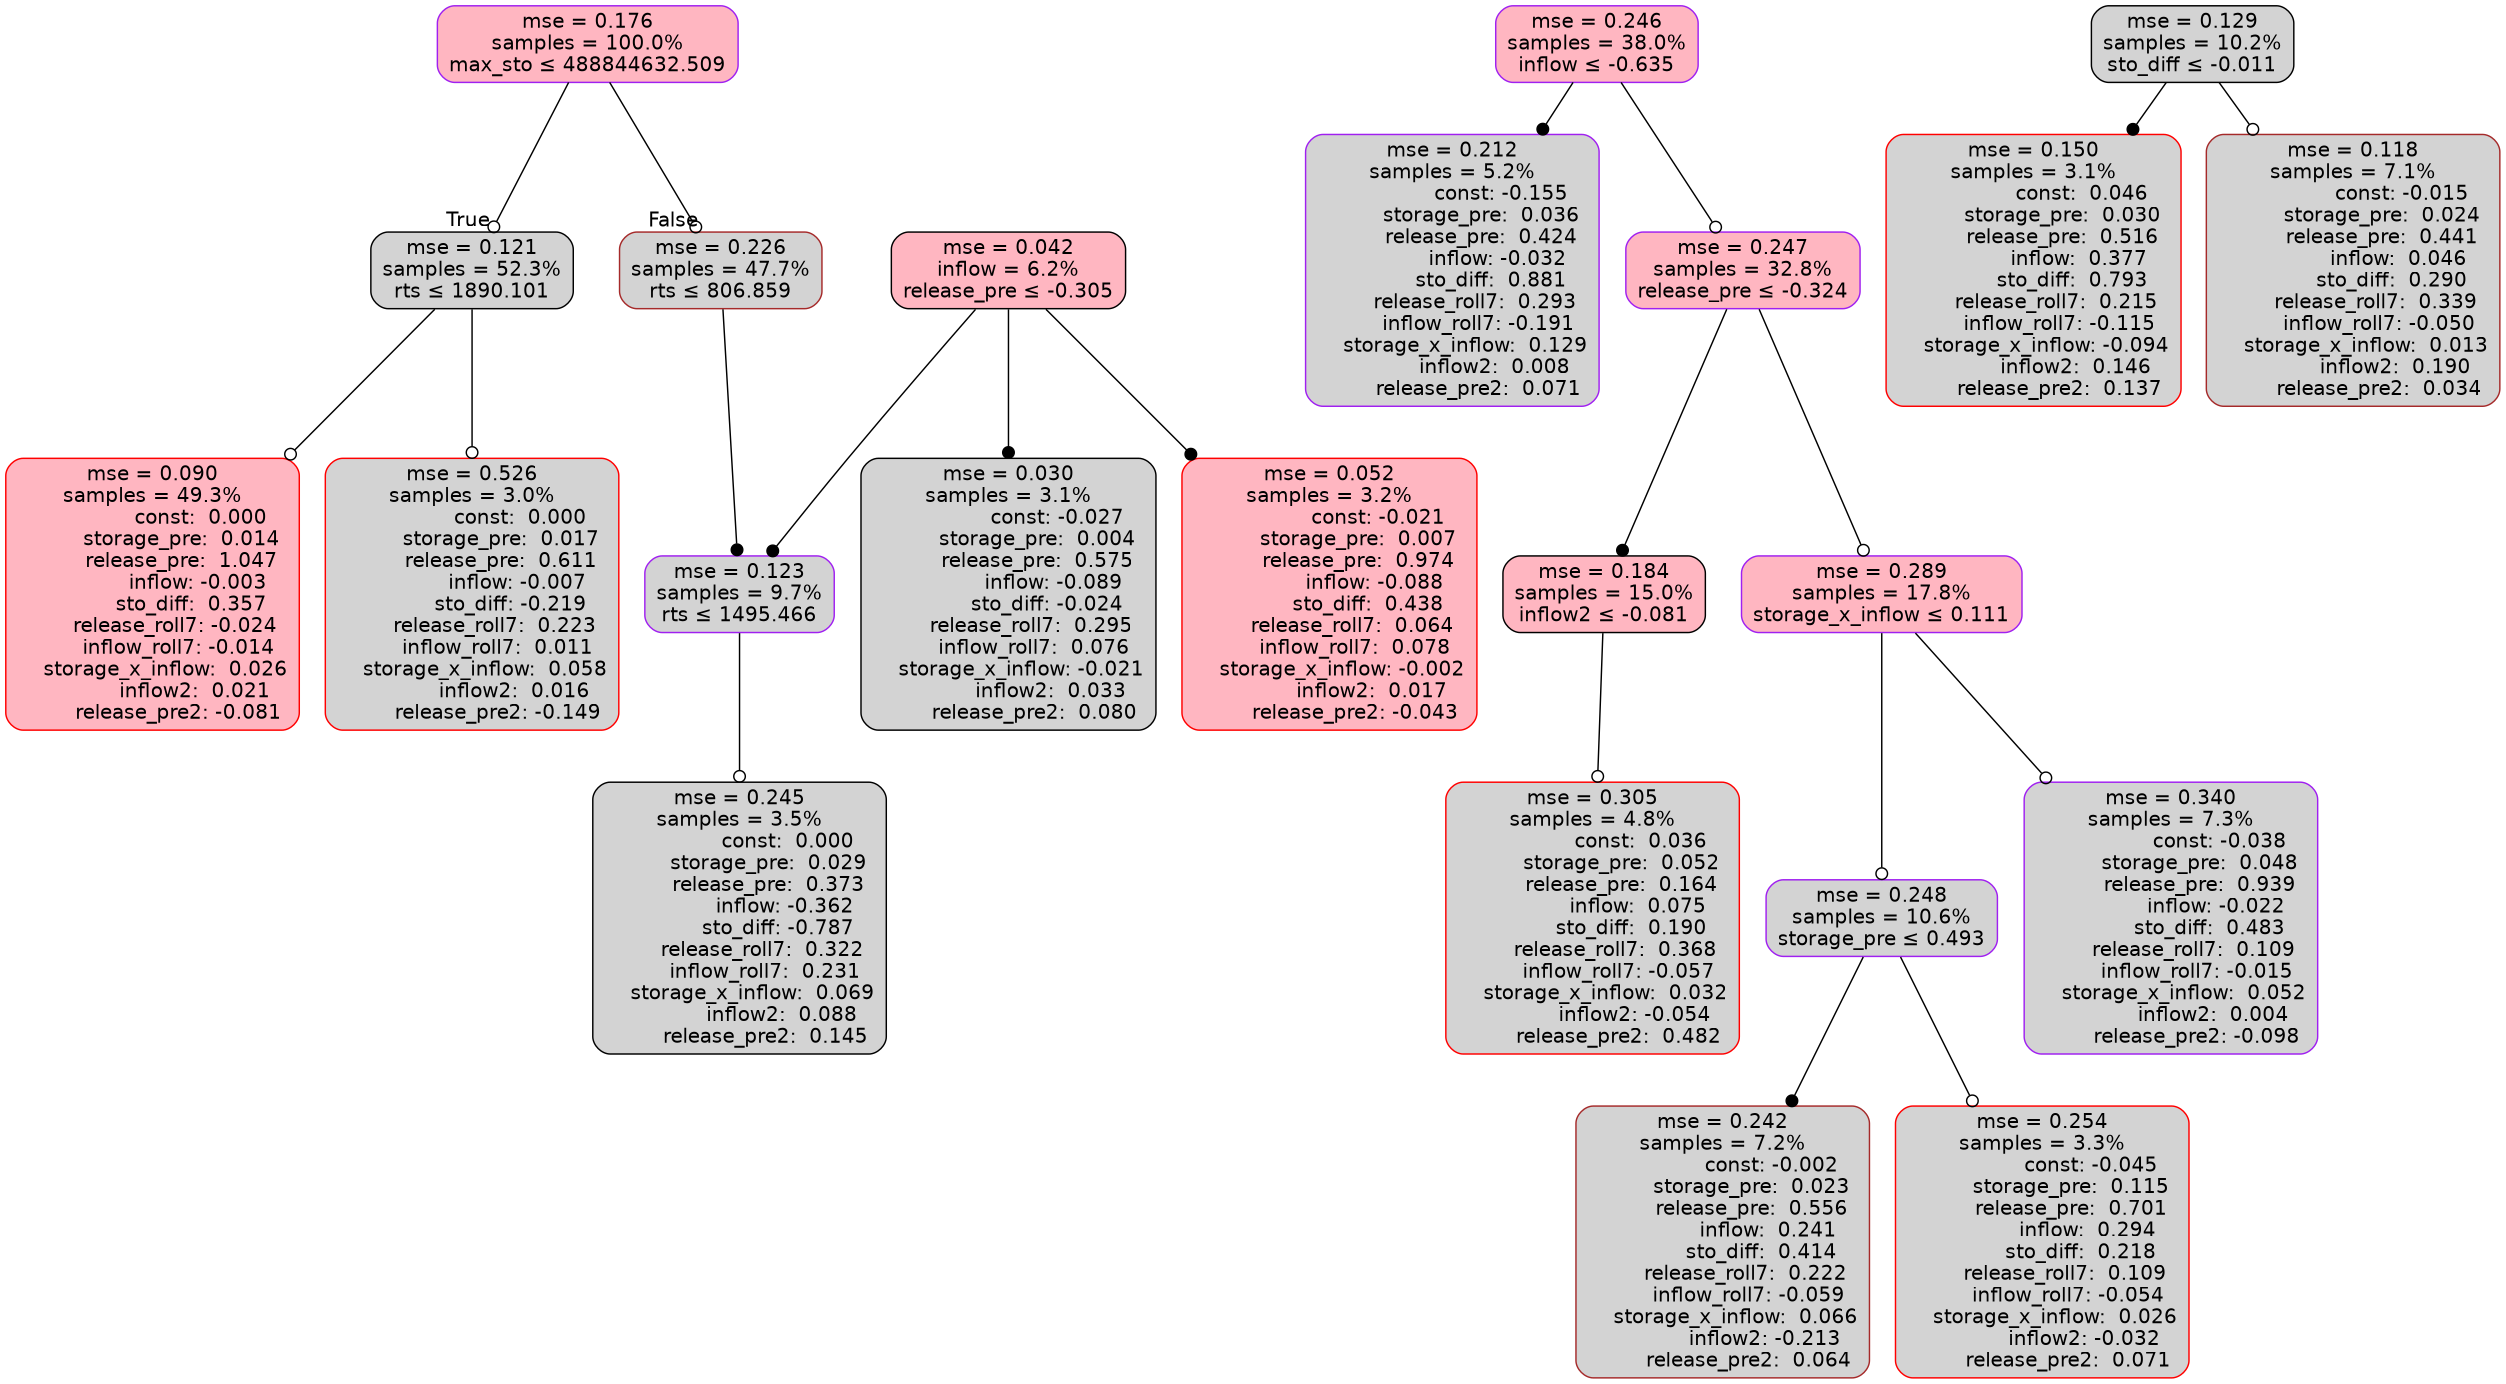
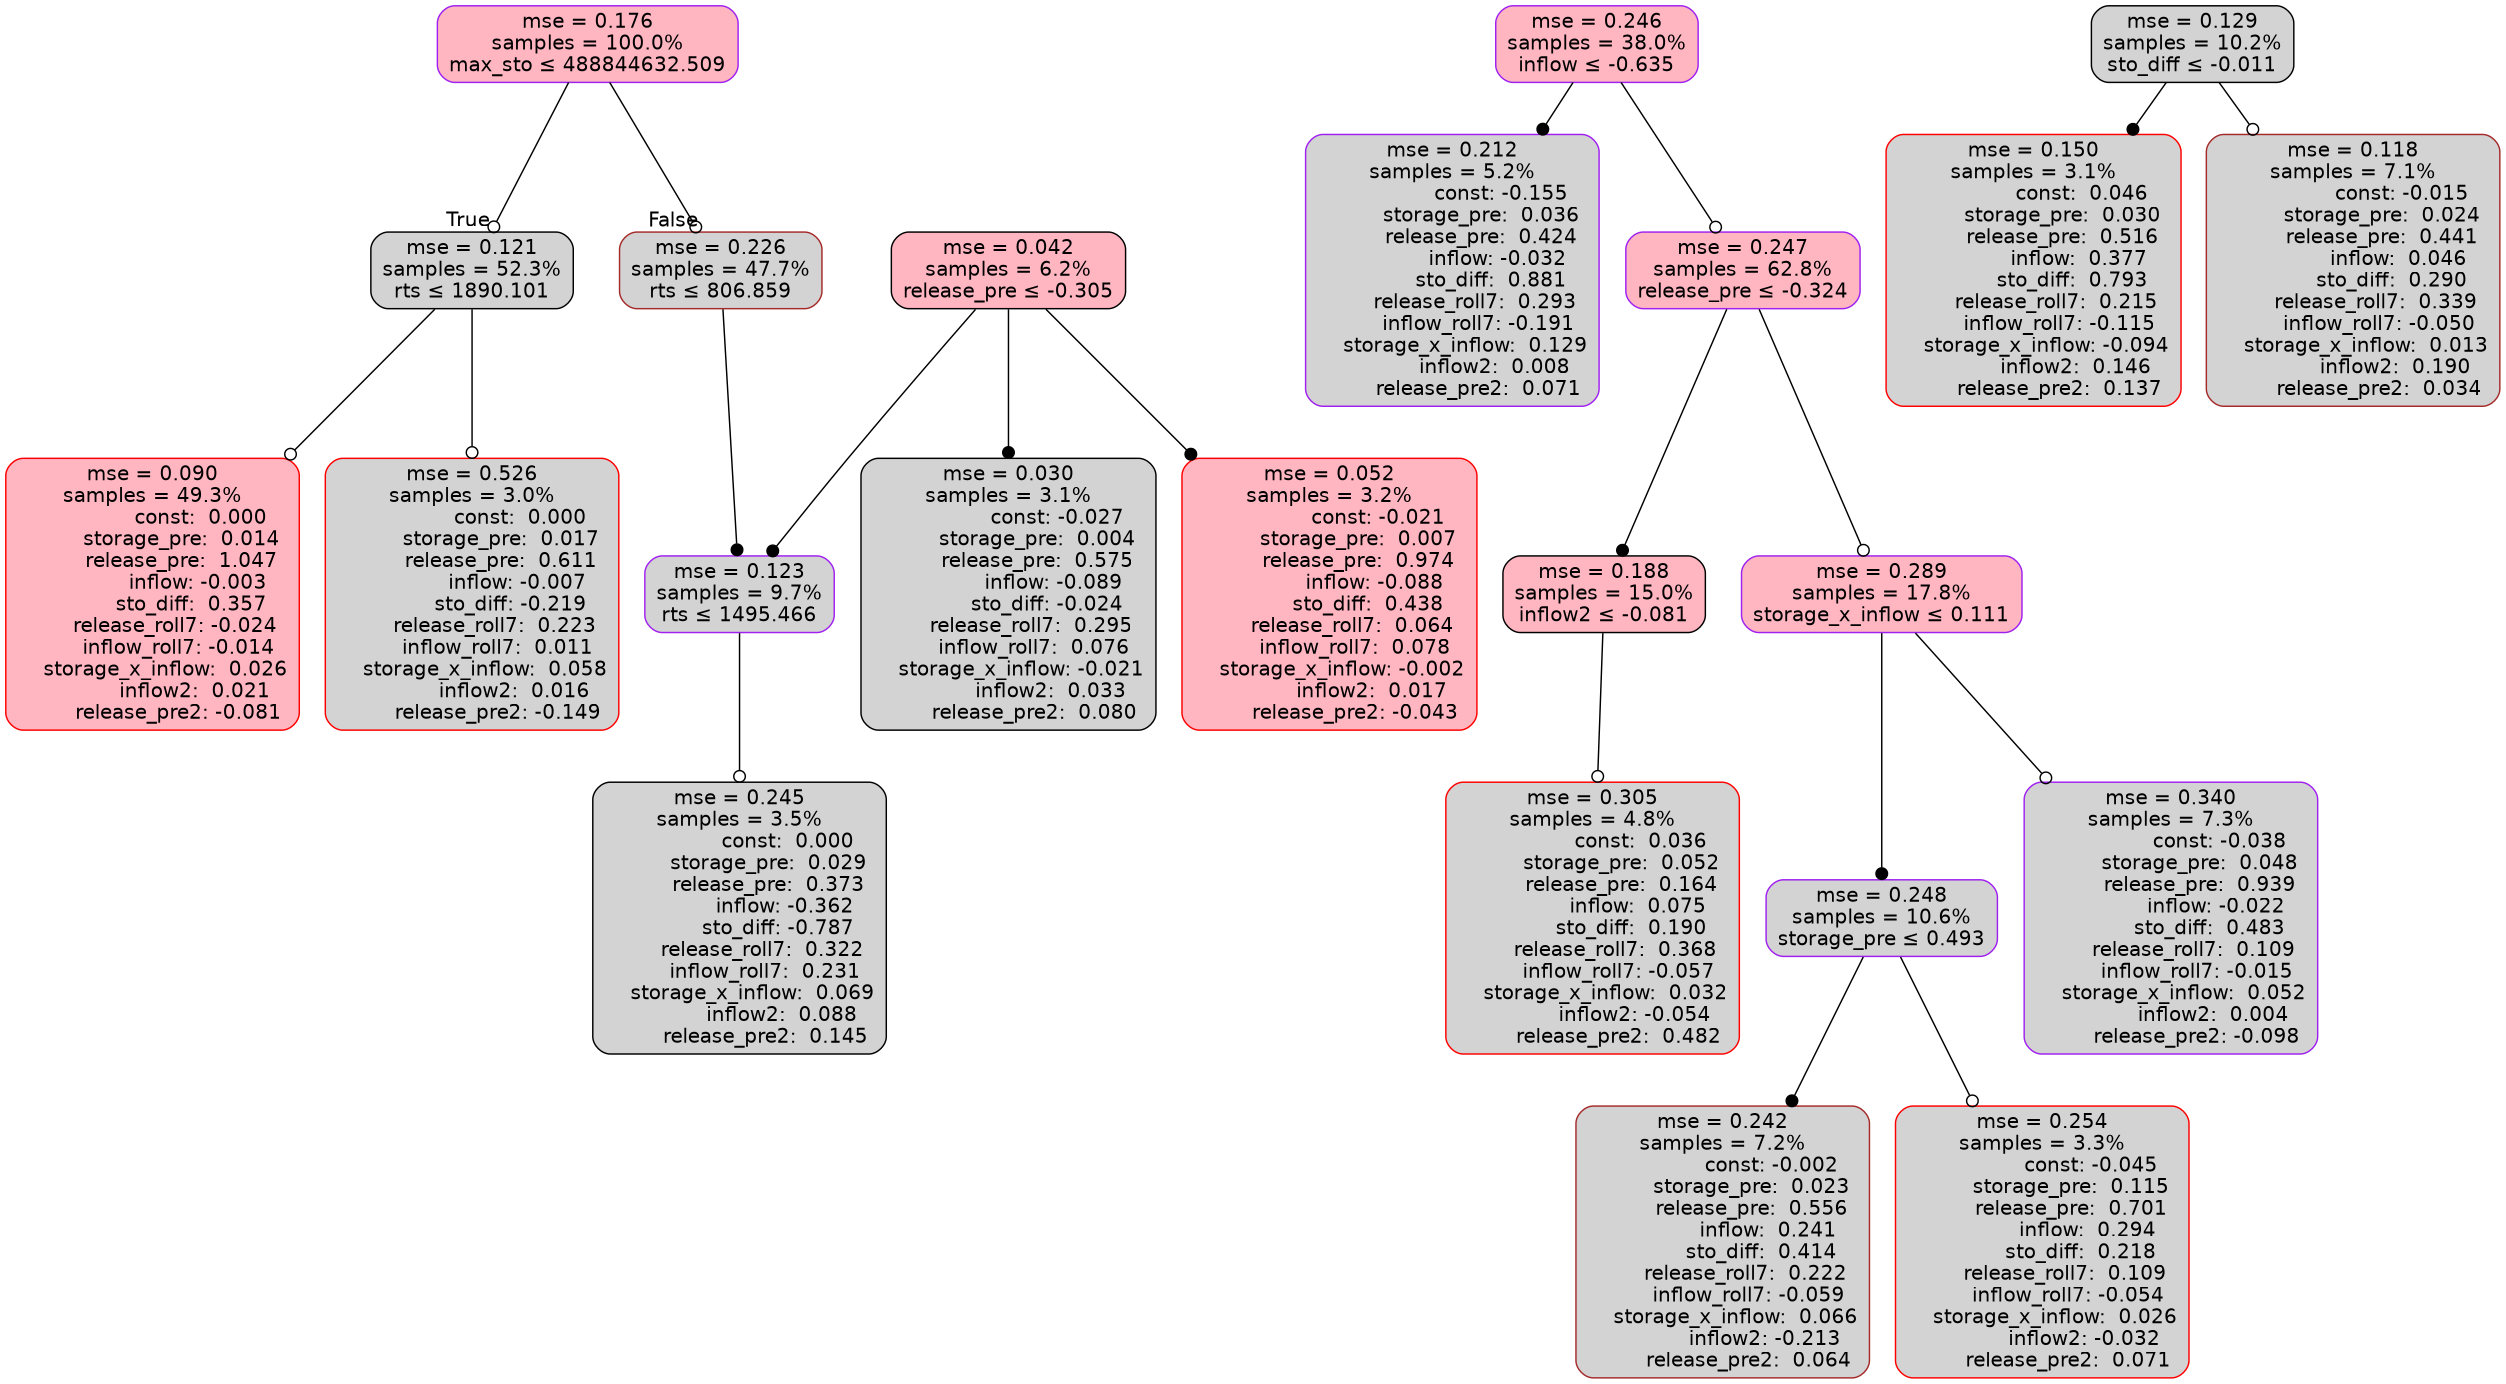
node "mse = 0.042 inflow = 6.2% release_pre ≤ -0.305": label "mse = 0.042 inflow = 6.2% release_pre ≤ -0.305" -> "mse = 0.042 samples = 6.2% release_pre ≤ -0.305"
node "mse = 0.247 samples = 32.8% release_pre ≤ -0.324": label "mse = 0.247 samples = 32.8% release_pre ≤ -0.324" -> "mse = 0.247 samples = 62.8% release_pre ≤ -0.324"
node "mse = 0.184 samples = 15.0% inflow2 ≤ -0.081": label "mse = 0.184 samples = 15.0% inflow2 ≤ -0.081" -> "mse = 0.188 samples = 15.0% inflow2 ≤ -0.081"
edge "mse = 0.289 samples = 17.8% storage_x_inflow ≤ 0.111" -> "mse = 0.248 samples = 10.6% storage_pre ≤ 0.493": arrowhead odot -> dot
